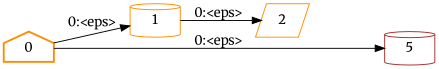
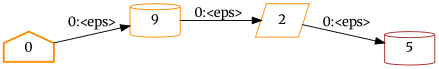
node "1": label "1" -> "9"
edge "0" -> "5": now "2" -> "5"
